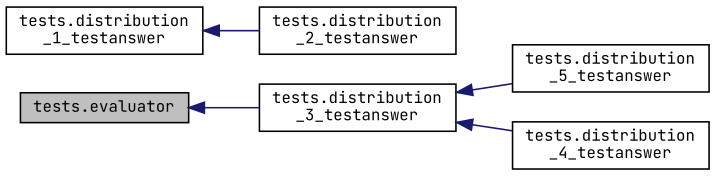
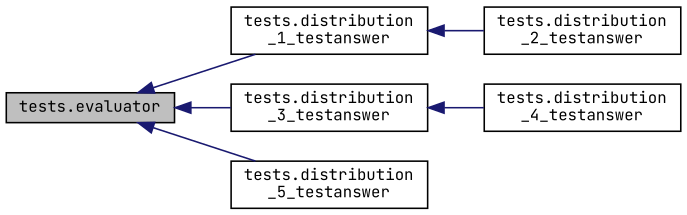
edge "tests.distribution _1_testanswer" -> "tests.evaluator": added
edge "tests.distribution _5_testanswer" -> "tests.distribution _3_testanswer": now "tests.distribution _5_testanswer" -> "tests.evaluator"
